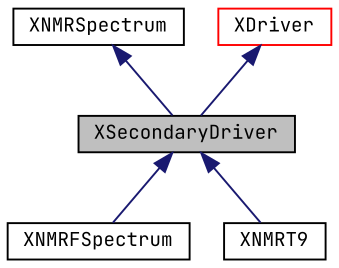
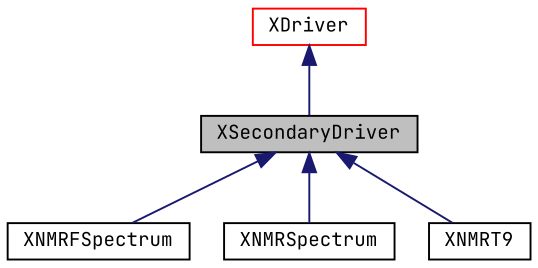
edge "XSecondaryDriver" -> "XNMRSpectrum": reversed
